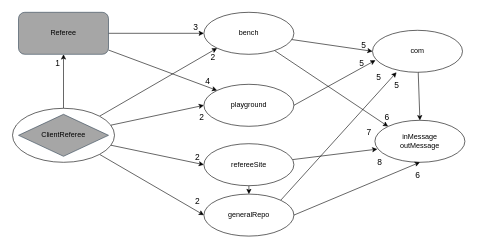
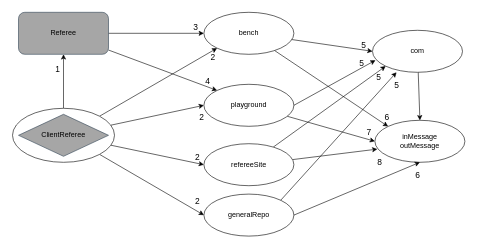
node "1": moved (57, 63) -> (57, 69)
edge "playground" -> "inMessage outMessage": added
edge "refereeSite" -> "generalRepo": now "refereeSite" -> "com"
